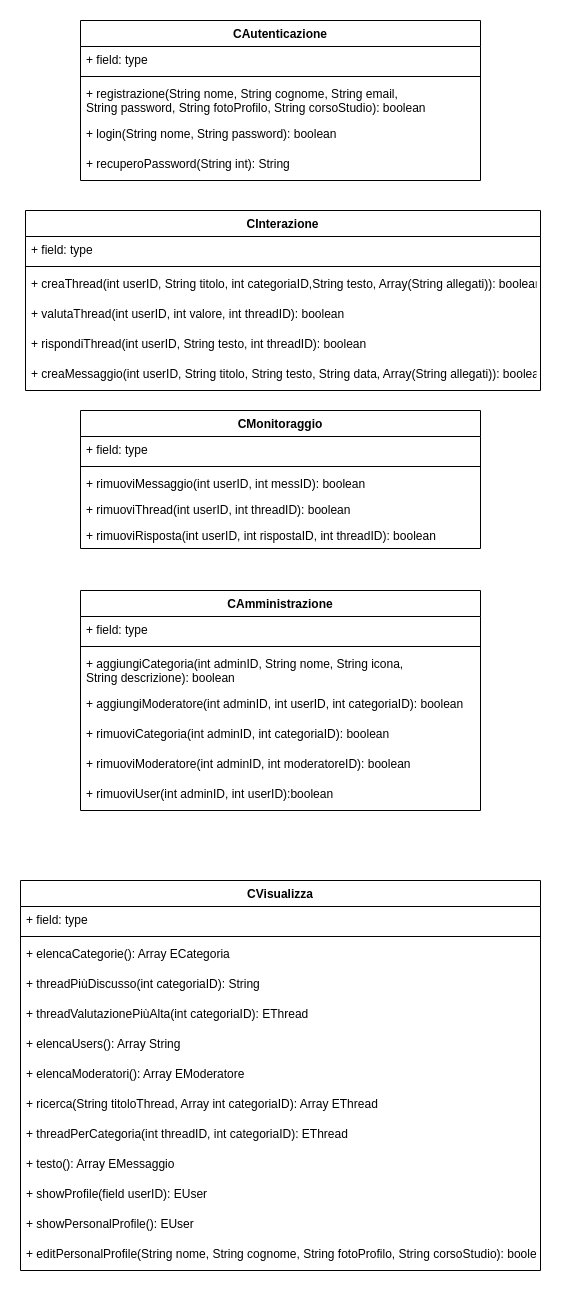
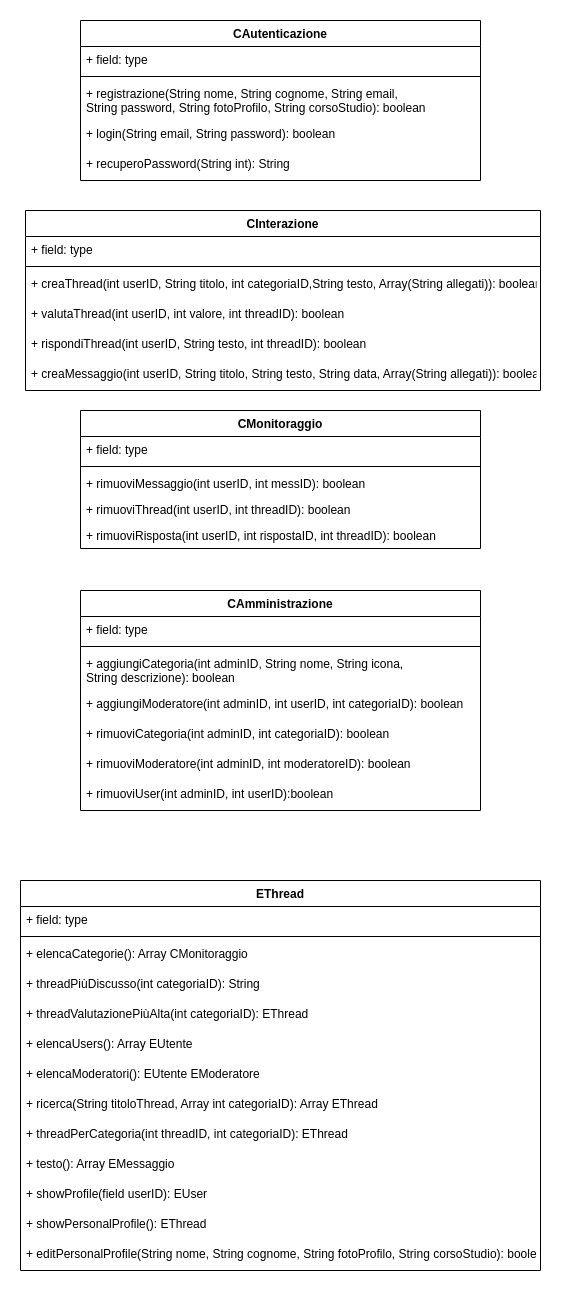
node "+ login(String nome, String password): boolean": label "+ login(String nome, String password): boolean" -> "+ login(String email, String password): boolean"
node "CVisualizza": label "CVisualizza" -> "EThread"
node "+ elencaCategorie(): Array ECategoria": label "+ elencaCategorie(): Array ECategoria" -> "+ elencaCategorie(): Array CMonitoraggio"
node "+ elencaUsers(): Array String": label "+ elencaUsers(): Array String" -> "+ elencaUsers(): Array EUtente"
node "+ elencaModeratori(): Array EModeratore": label "+ elencaModeratori(): Array EModeratore" -> "+ elencaModeratori(): EUtente EModeratore"
node "+ showPersonalProfile(): EUser": label "+ showPersonalProfile(): EUser" -> "+ showPersonalProfile(): EThread"
